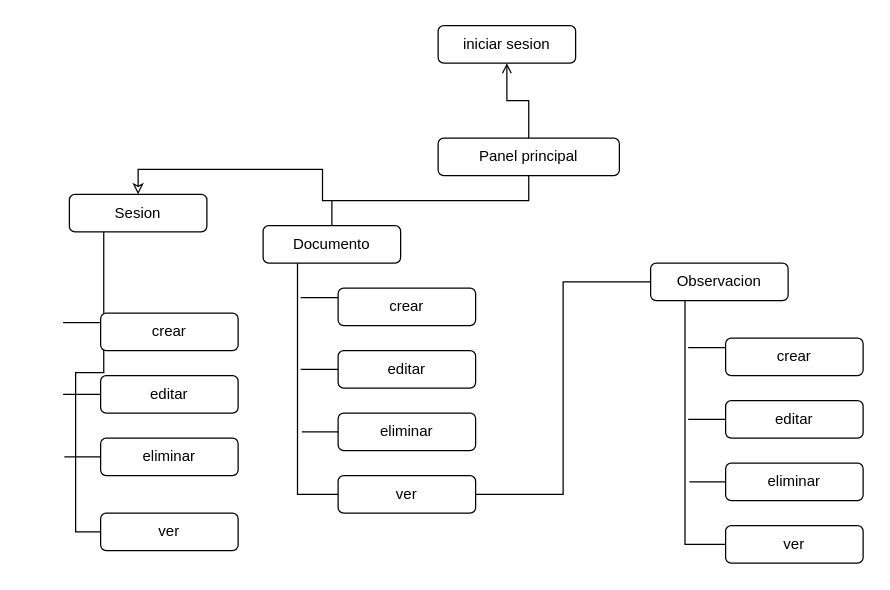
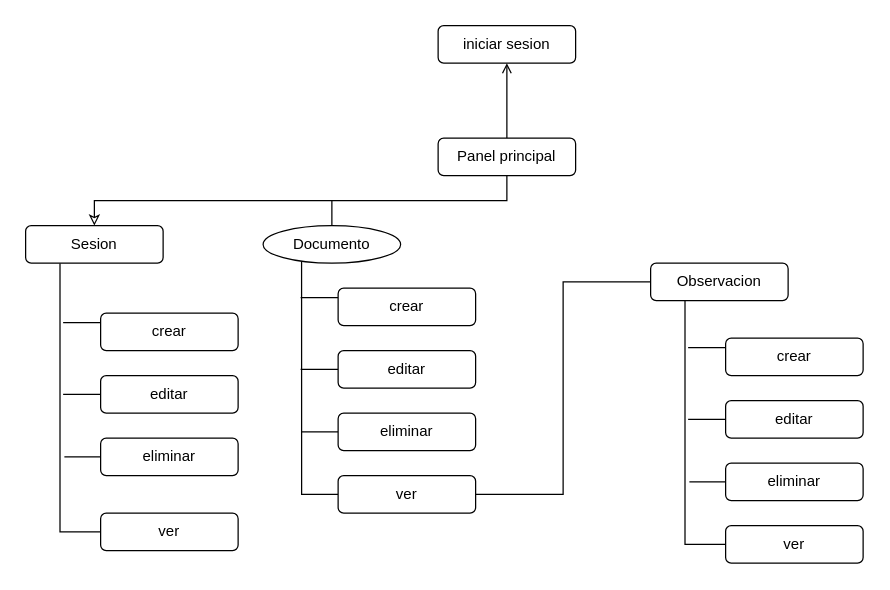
node "Panel principal": size 181x38 -> 138x38
node "Sesion": moved (138, 213) -> (94, 244)
node "Documento": shape rounded rectangle -> ellipse
